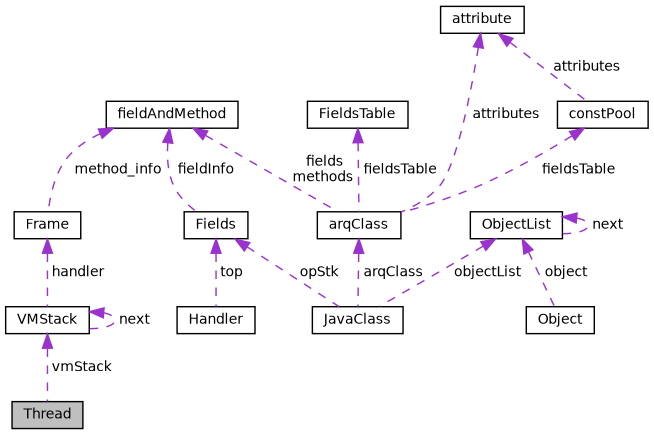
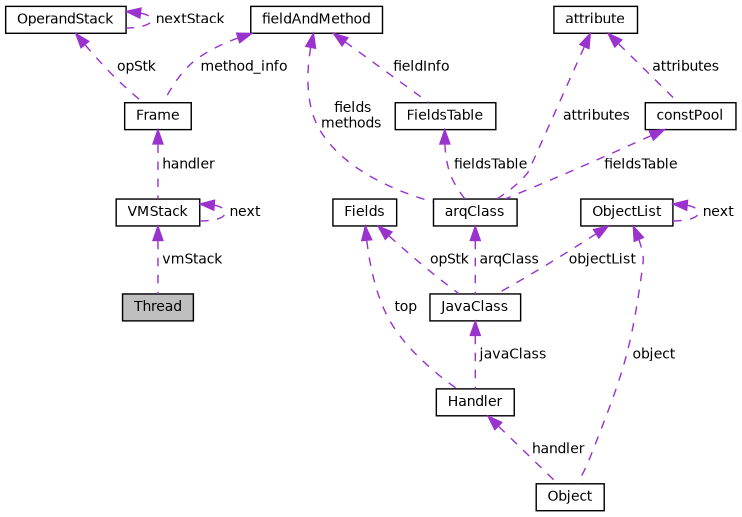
node "OperandStack": added
edge "Fields" -> "fieldAndMethod": now "FieldsTable" -> "fieldAndMethod"
edge "Handler" -> "JavaClass": added, label "javaClass"
edge "Object" -> "Handler": added, label "handler"
